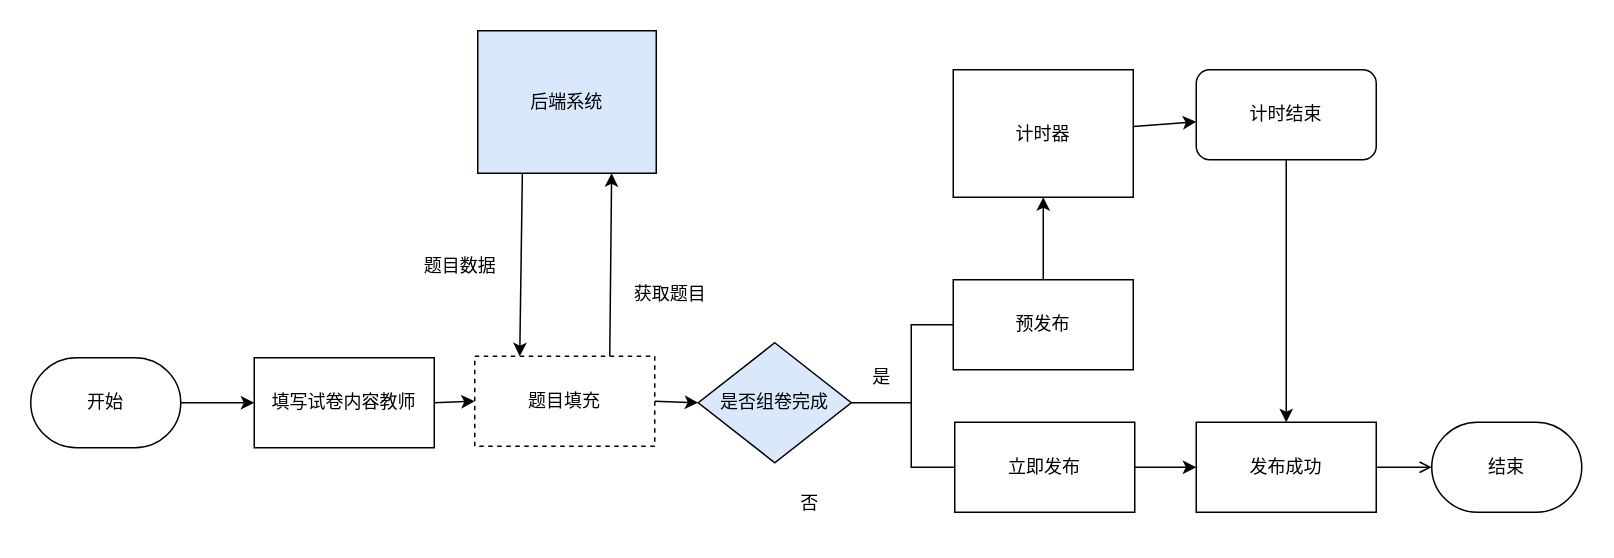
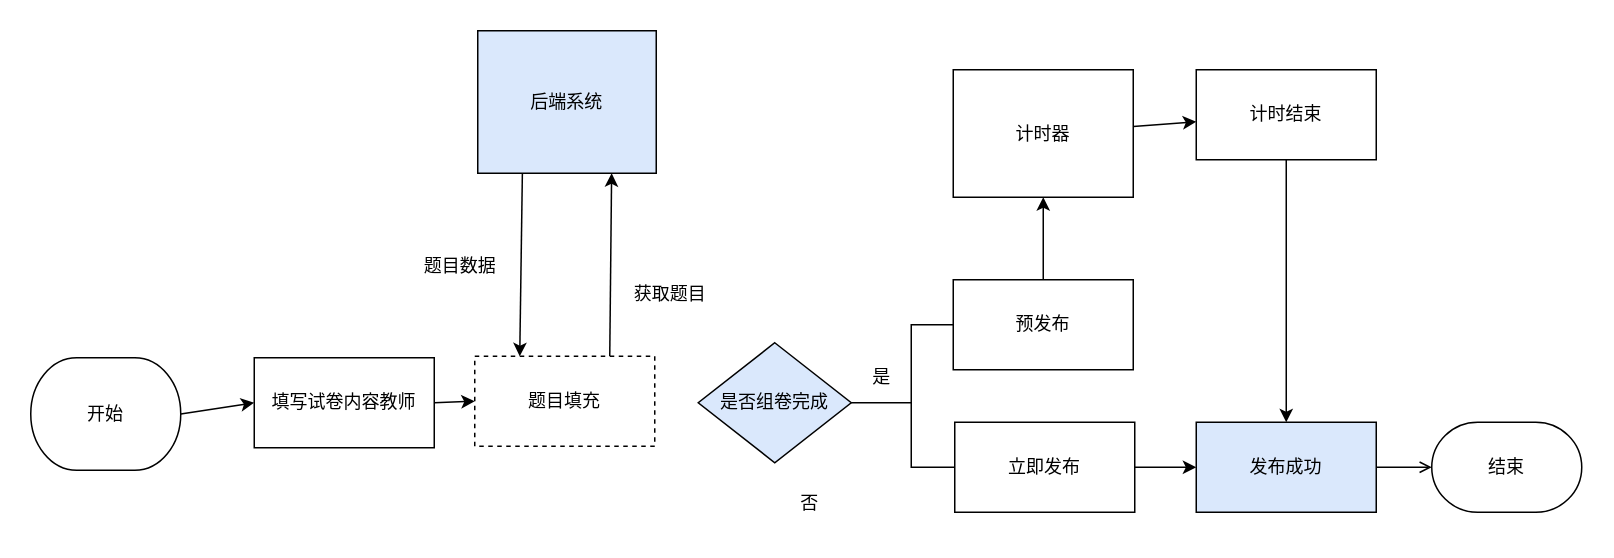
node "计时结束": shape rounded rectangle -> rectangle
edge "题目填充" -> "是否组卷完成": removed
node "开始": size 150x90 -> 150x113
node "发布成功": fillcolor #ffffff -> #dae8fc
